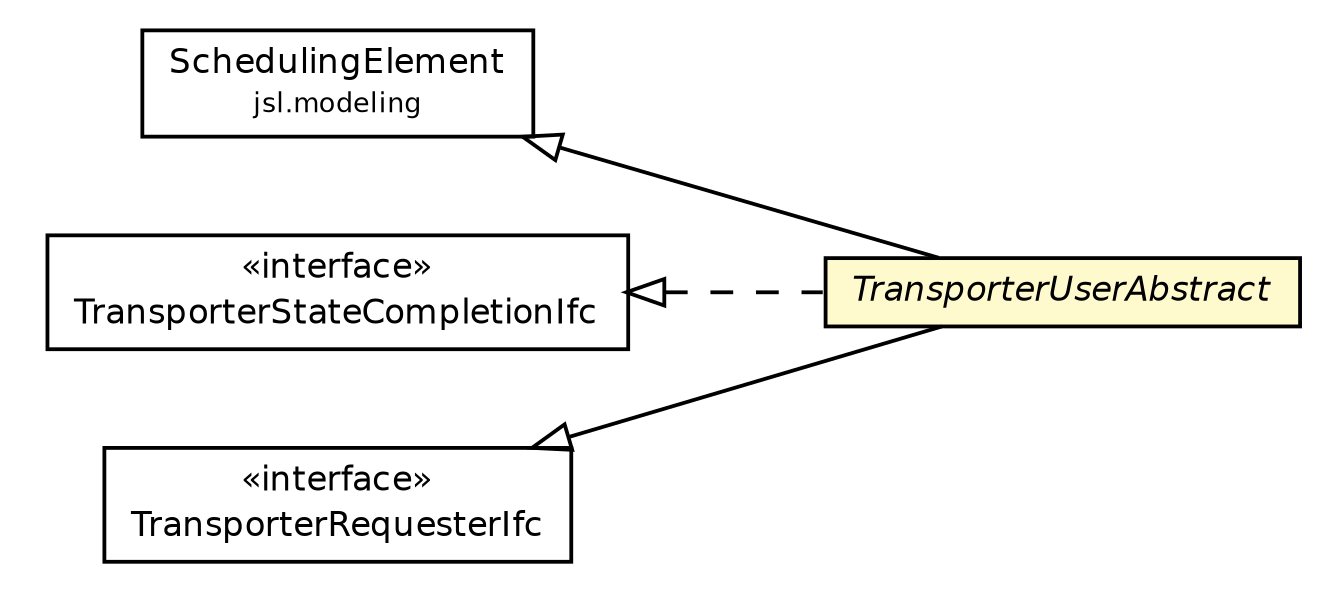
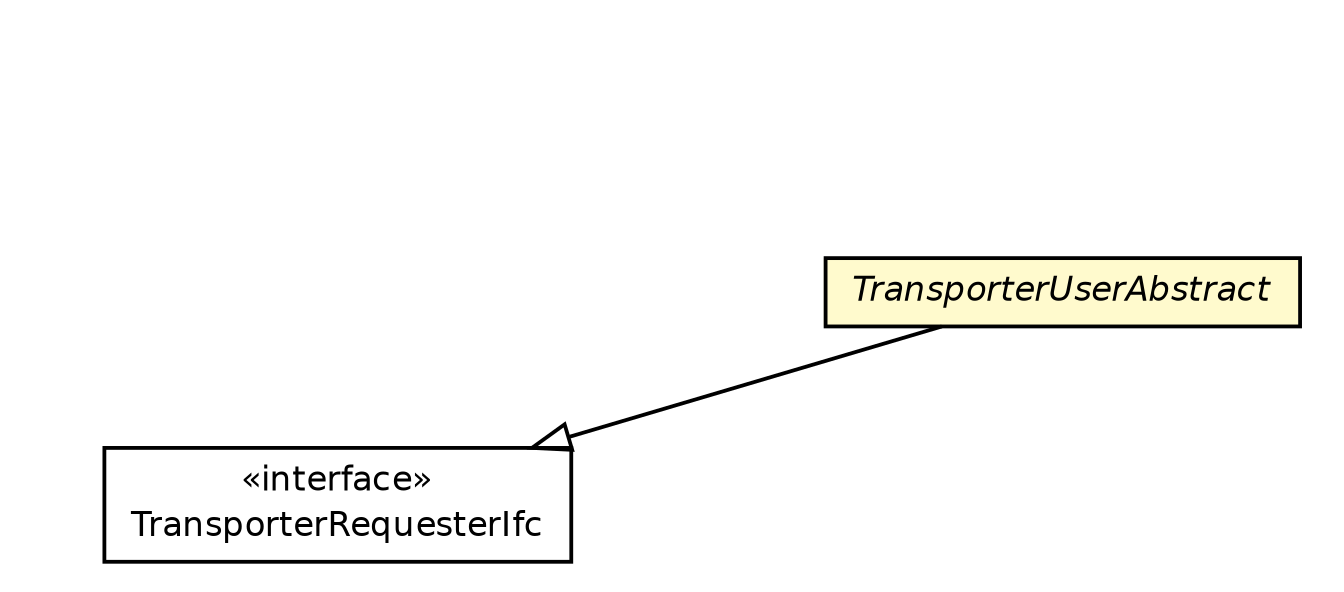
node "SchedulingElement": removed
node "TransporterStateCompletionIfc": removed
